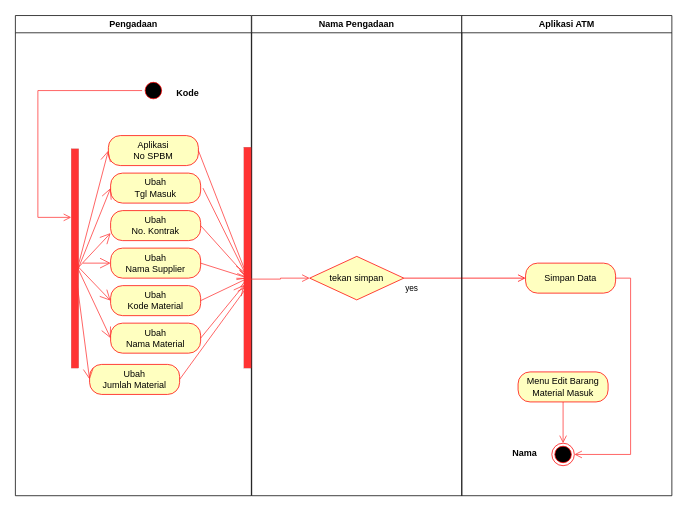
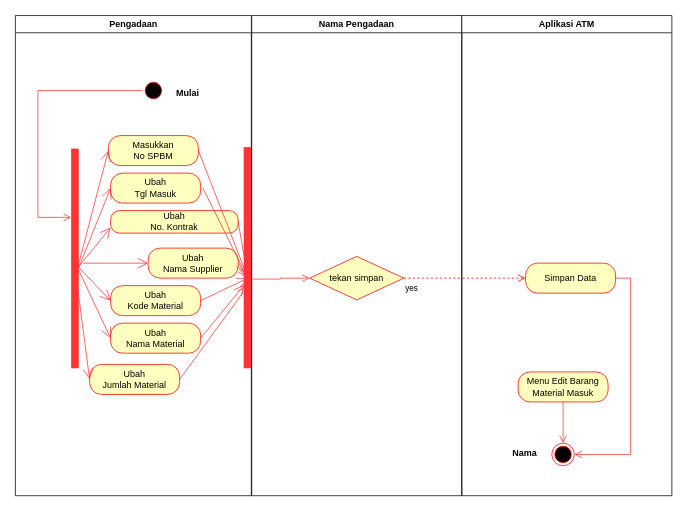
node "Kode": label "Kode" -> "Mulai"
node "Aplikasi No SPBM": label "Aplikasi No SPBM" -> "Masukkan No SPBM"
node "Ubah No. Kontrak": size 90x30 -> 128x23
node "Ubah Nama Supplier": moved (156, 263) -> (193, 263)
edge "tekan simpan" -> "Simpan Data": style solid -> dashed
